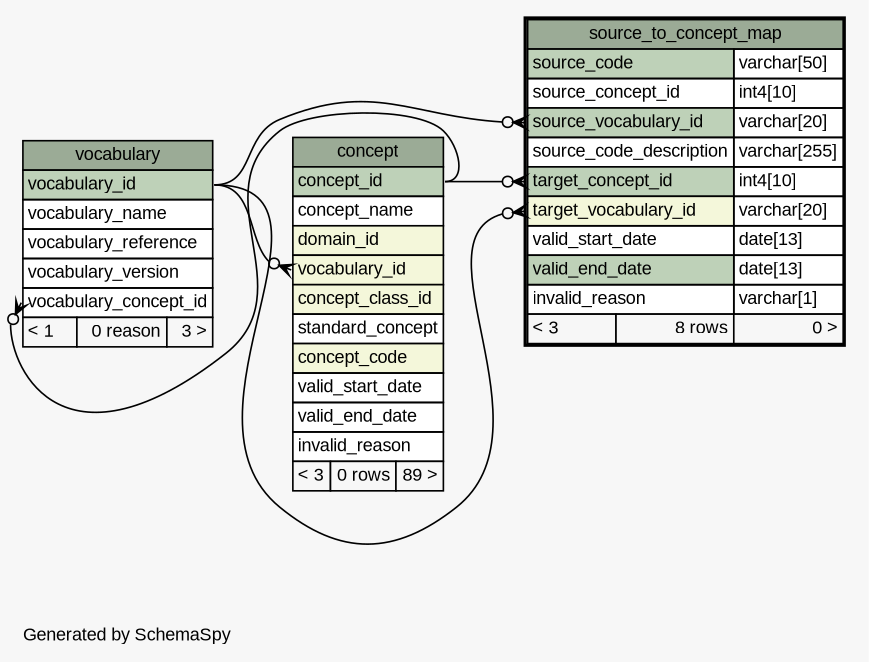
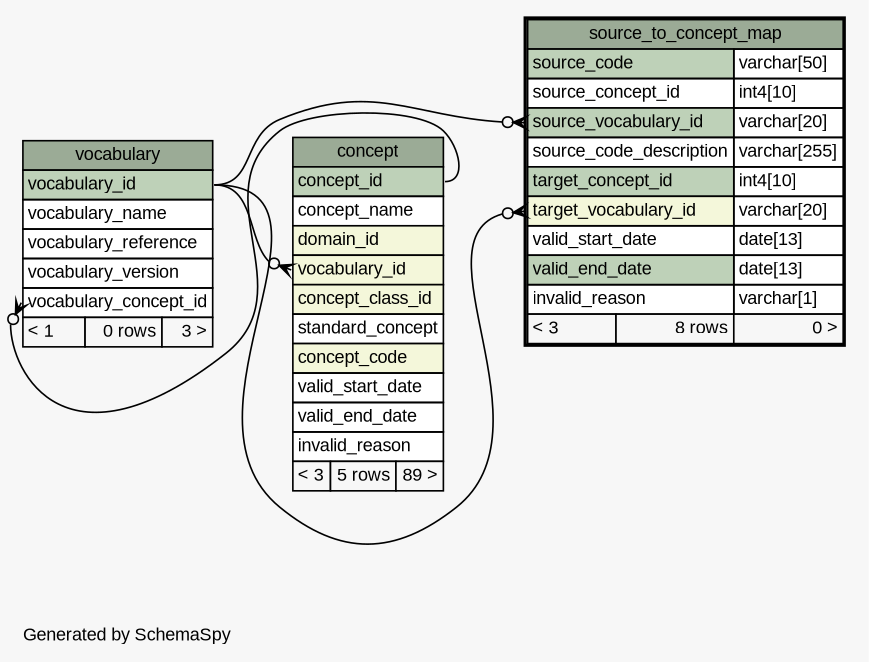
edge "concept" -> "source_to_concept_map": removed
node "vocabulary": text "0 reason" -> "0 rows"
node "concept": text "0 rows" -> "5 rows"
